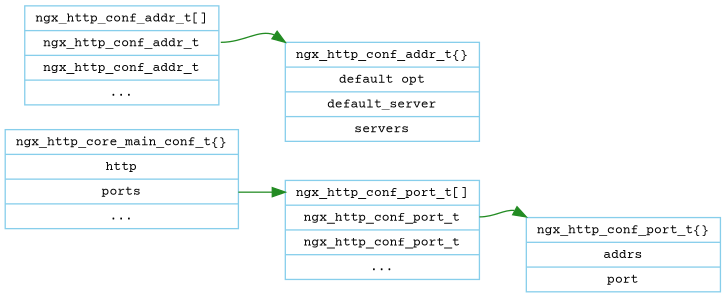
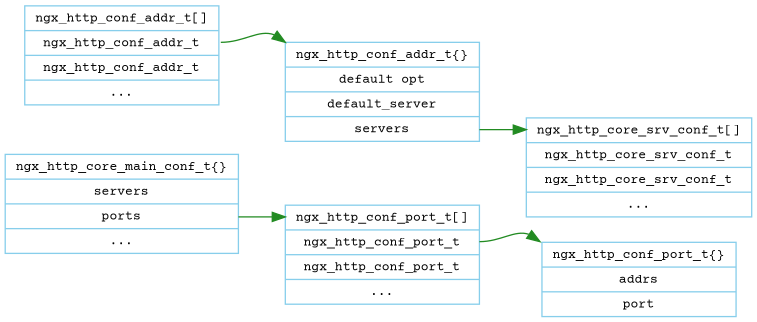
node "ngx_http_core_main_conf_t{}": text "http" -> "servers"
node "ngx_http_core_srv_conf_t[]": added
